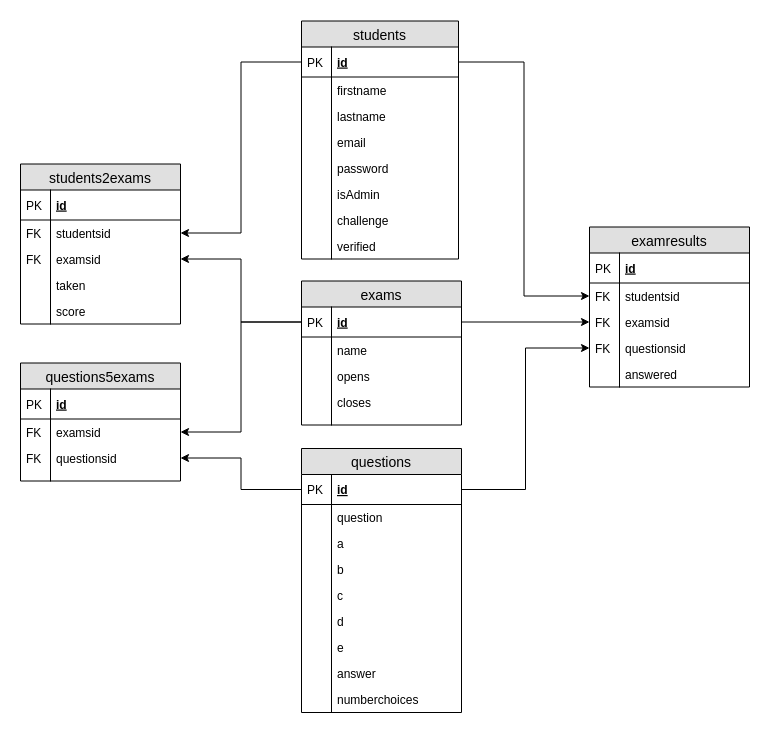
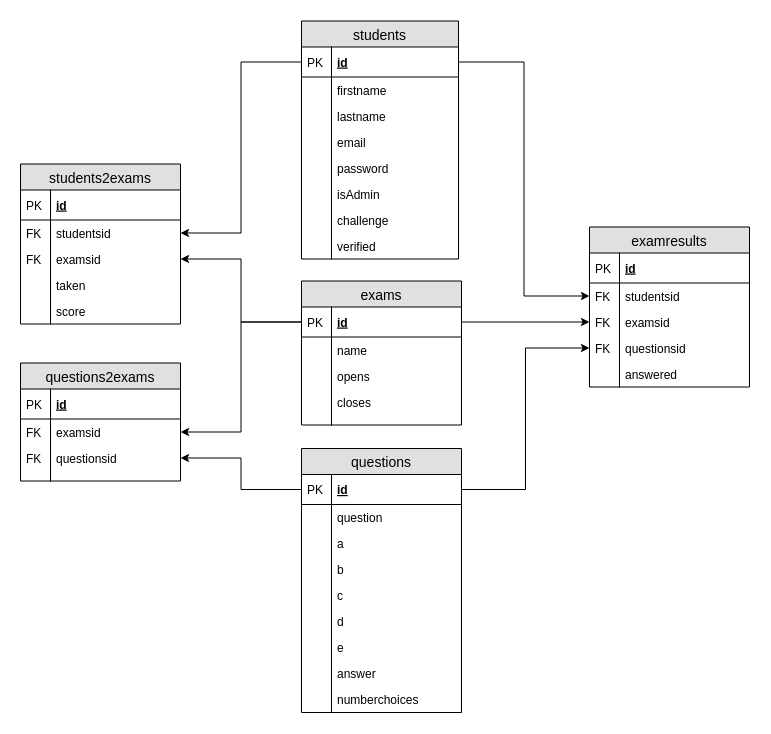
node "questions5exams": label "questions5exams" -> "questions2exams"
